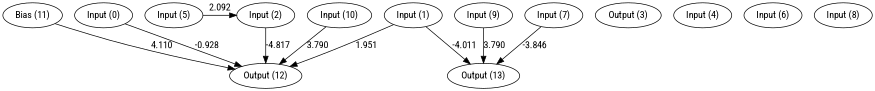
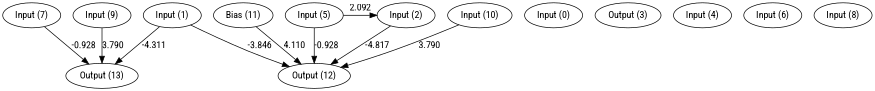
edge "Input (0)" -> "Output (12)": now "Input (5)" -> "Output (12)"
edge "Input (1)" -> "Output (12)": label "1.951" -> "-3.846"
edge "Input (1)" -> "Output (13)": label "-4.011" -> "-4.311"
edge "Input (7)" -> "Output (13)": label "-3.846" -> "-0.928"
